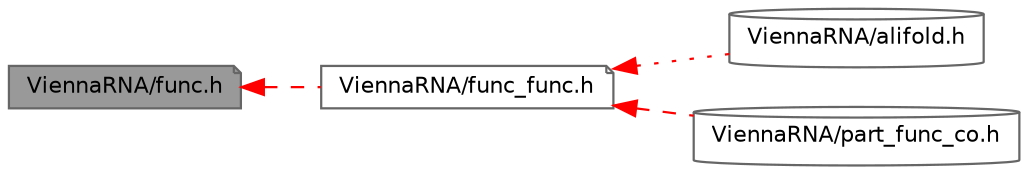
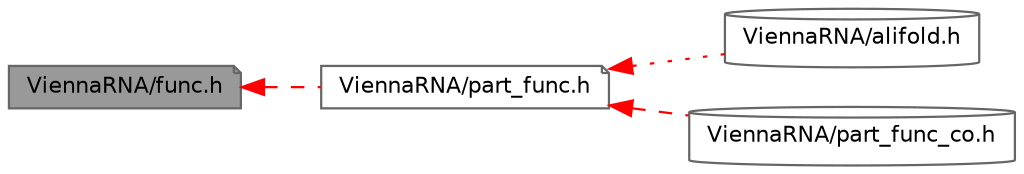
node "ViennaRNA/func_func.h": label "ViennaRNA/func_func.h" -> "ViennaRNA/part_func.h"
